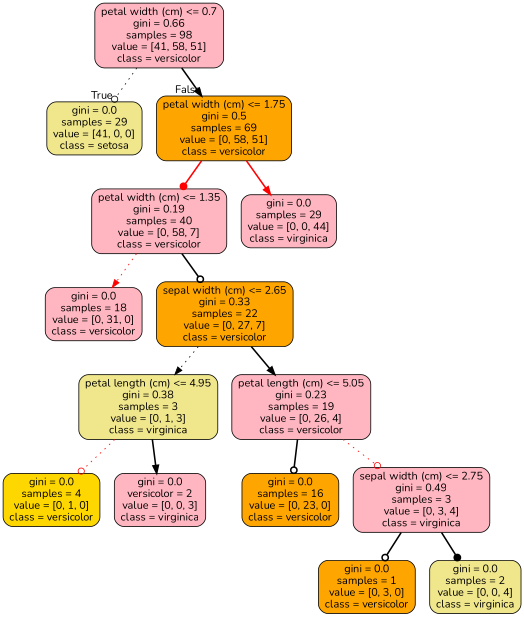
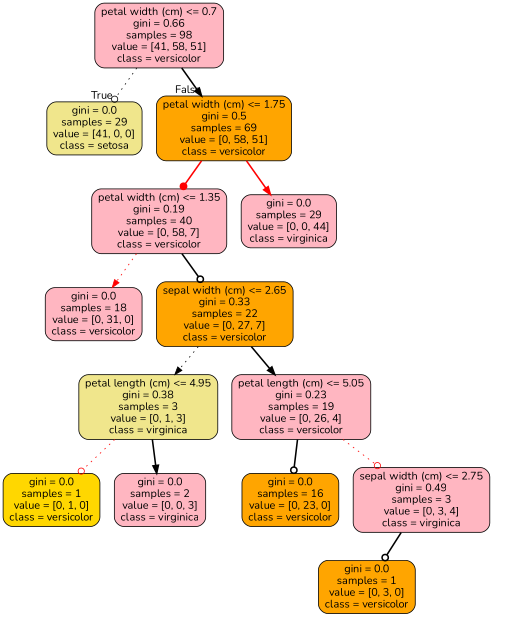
node "gini = 0.0 samples = 4 value = [0, 1, 0] class = versicolor": label "gini = 0.0 samples = 4 value = [0, 1, 0] class = versicolor" -> "gini = 0.0 samples = 1 value = [0, 1, 0] class = versicolor"
node "gini = 0.0 versicolor = 2 value = [0, 0, 3] class = virginica": label "gini = 0.0 versicolor = 2 value = [0, 0, 3] class = virginica" -> "gini = 0.0 samples = 2 value = [0, 0, 3] class = virginica"
node "gini = 0.0 samples = 2 value = [0, 0, 4] class = virginica": removed
